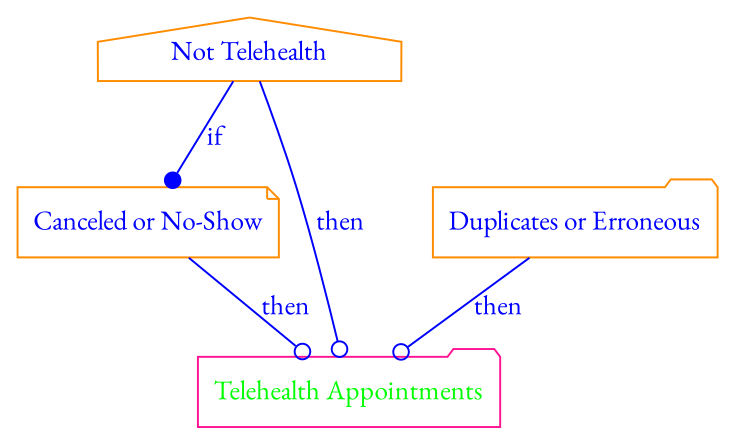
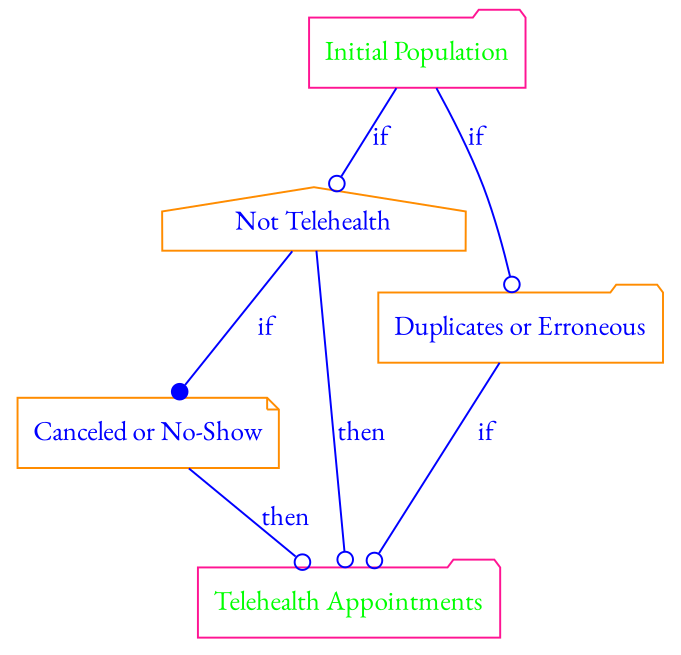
node "Initial Population": added
edge "Duplicates or Erroneous" -> "Telehealth Appointments": label "then" -> "if"
